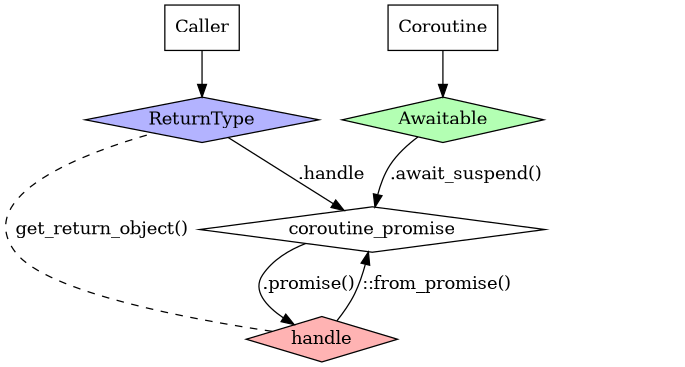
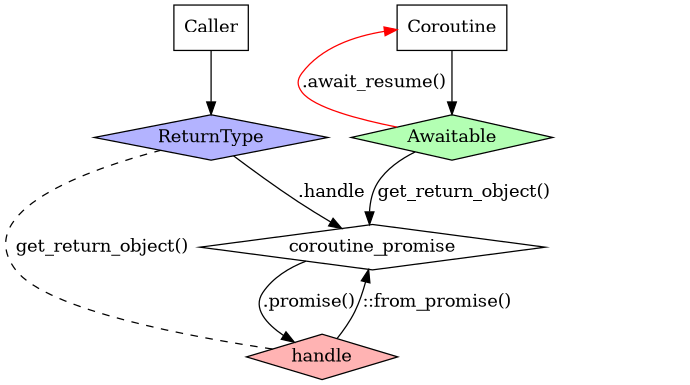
edge "Awaitable" -> "Coroutine": added, label ".await_resume()"
edge "Awaitable" -> "coroutine_promise": label ".await_suspend()" -> "get_return_object()"
